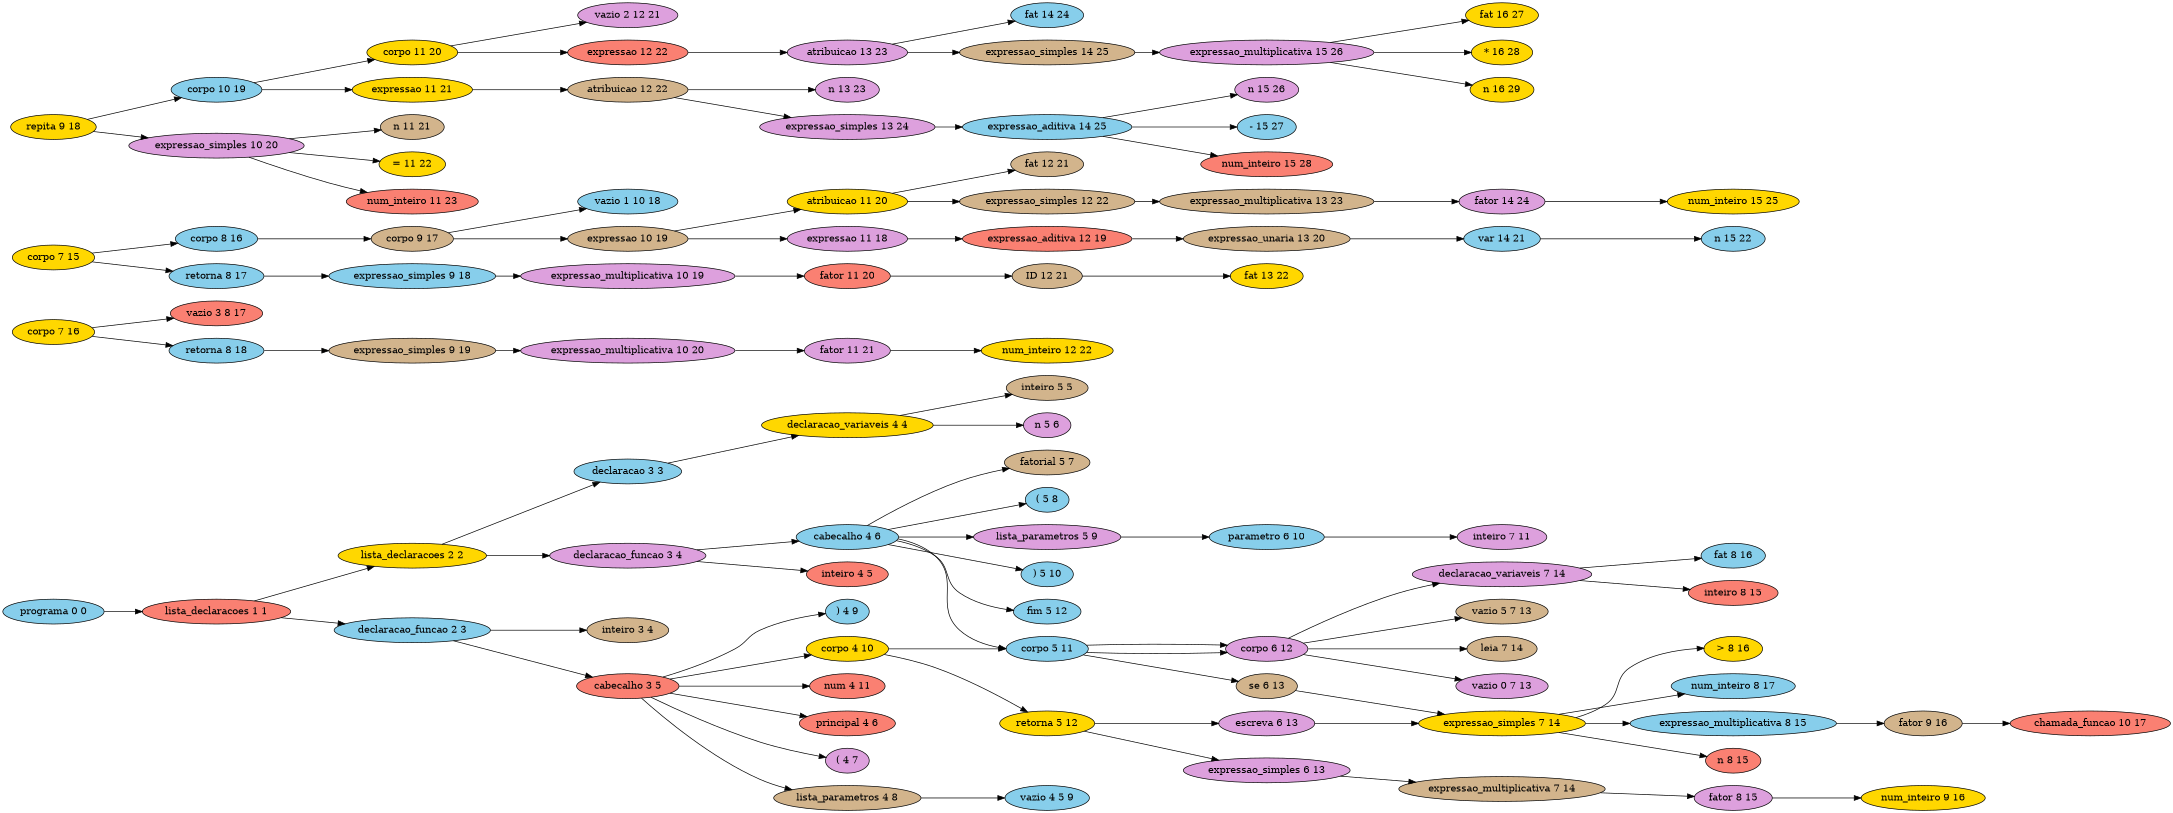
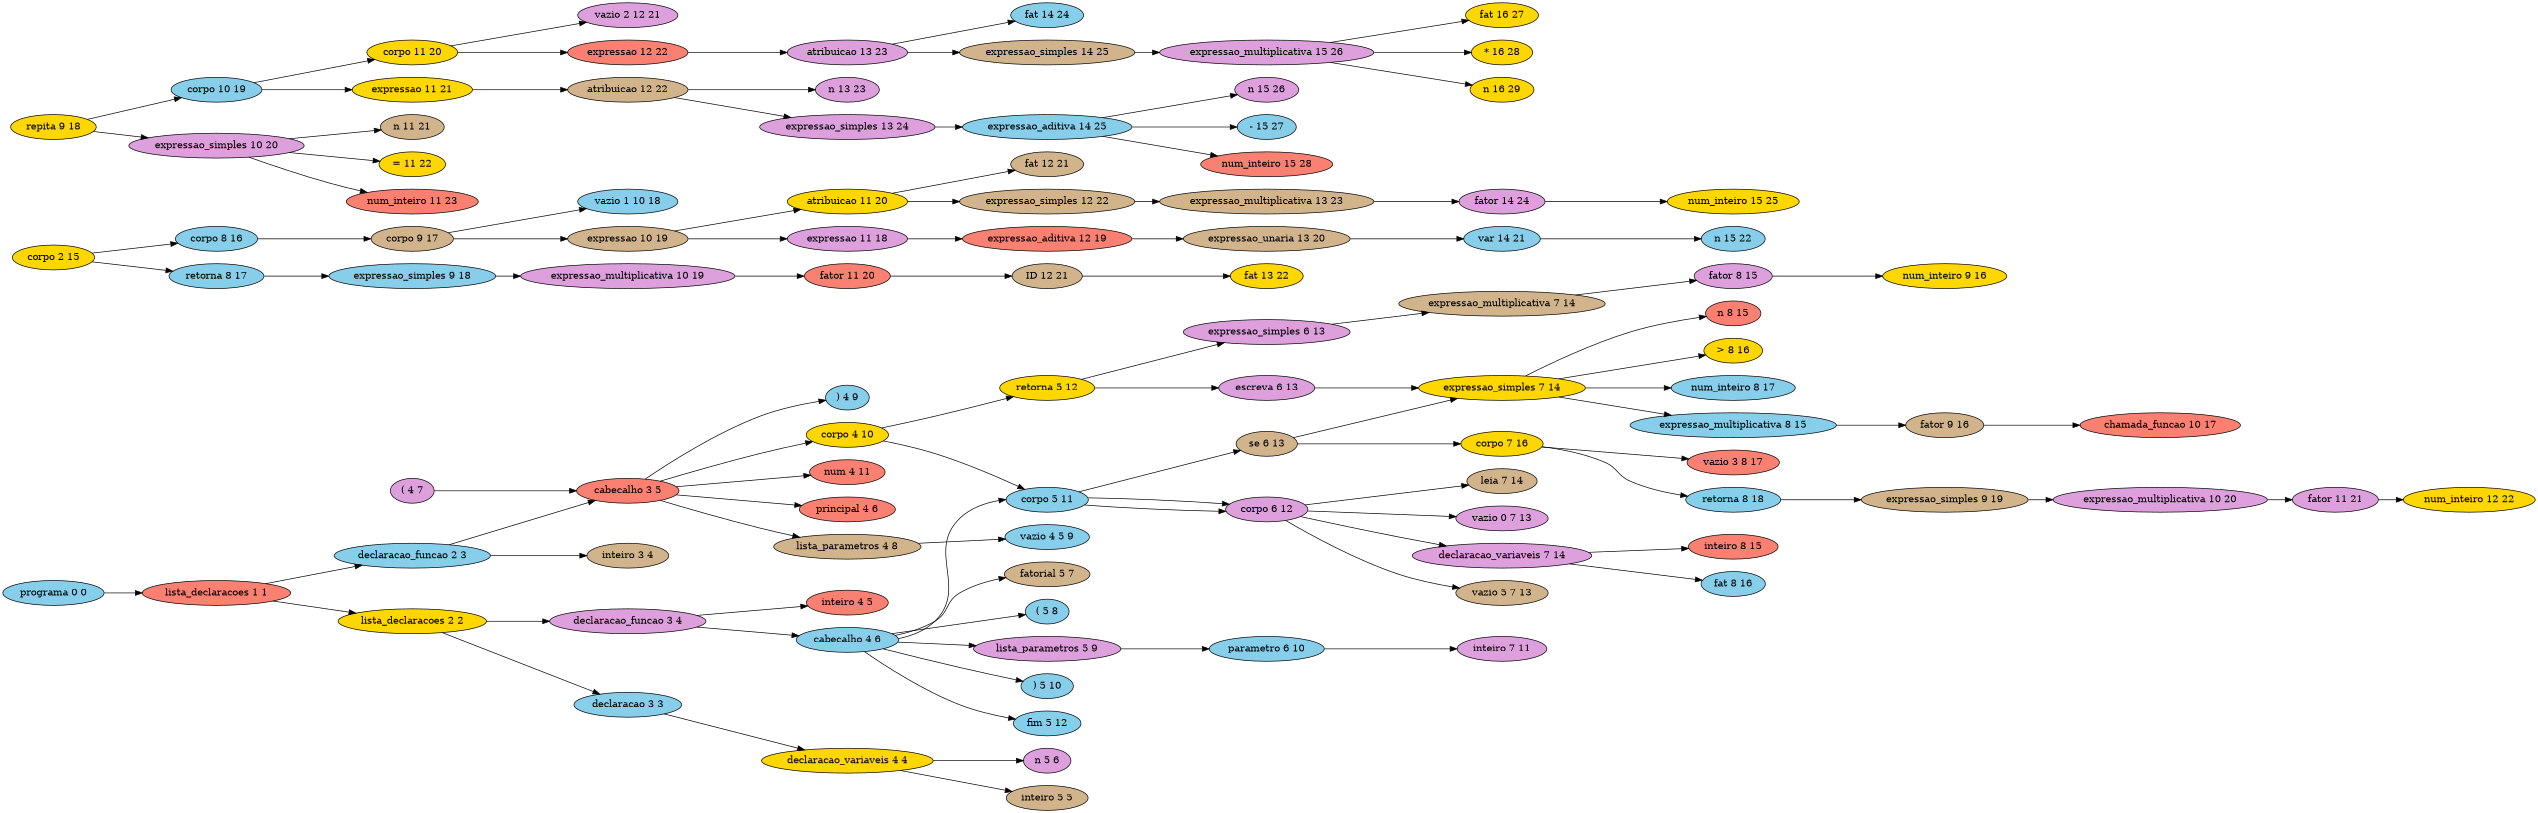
node "corpo 7 15": label "corpo 7 15" -> "corpo 2 15"
edge "se 6 13" -> "corpo 7 16": added
edge "cabecalho 3 5" -> "( 4 7": reversed
